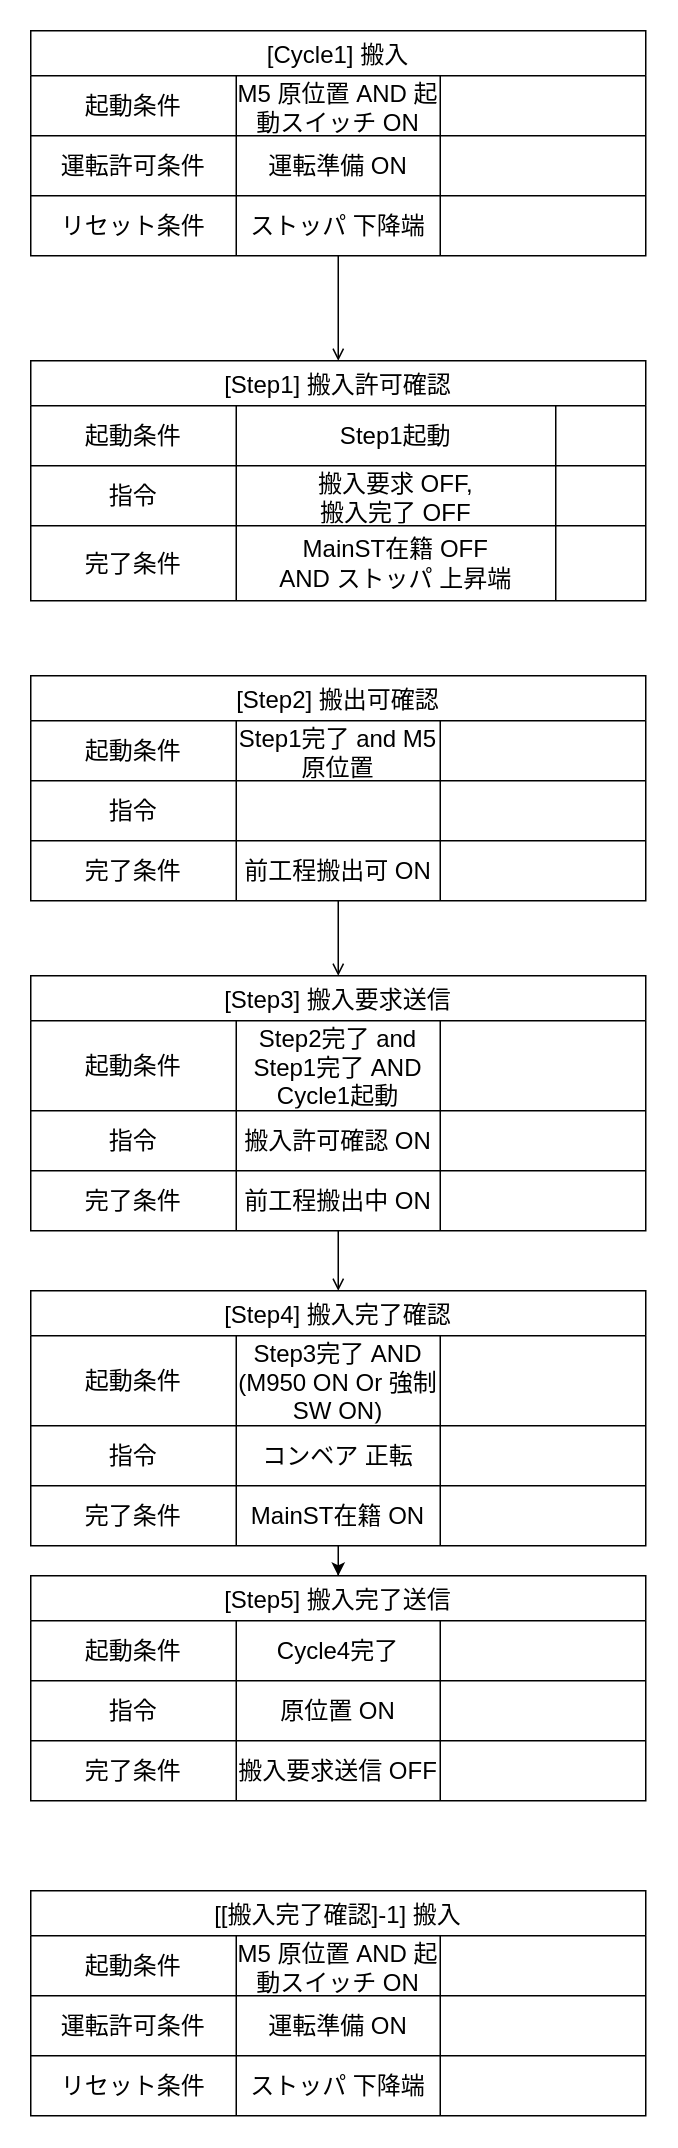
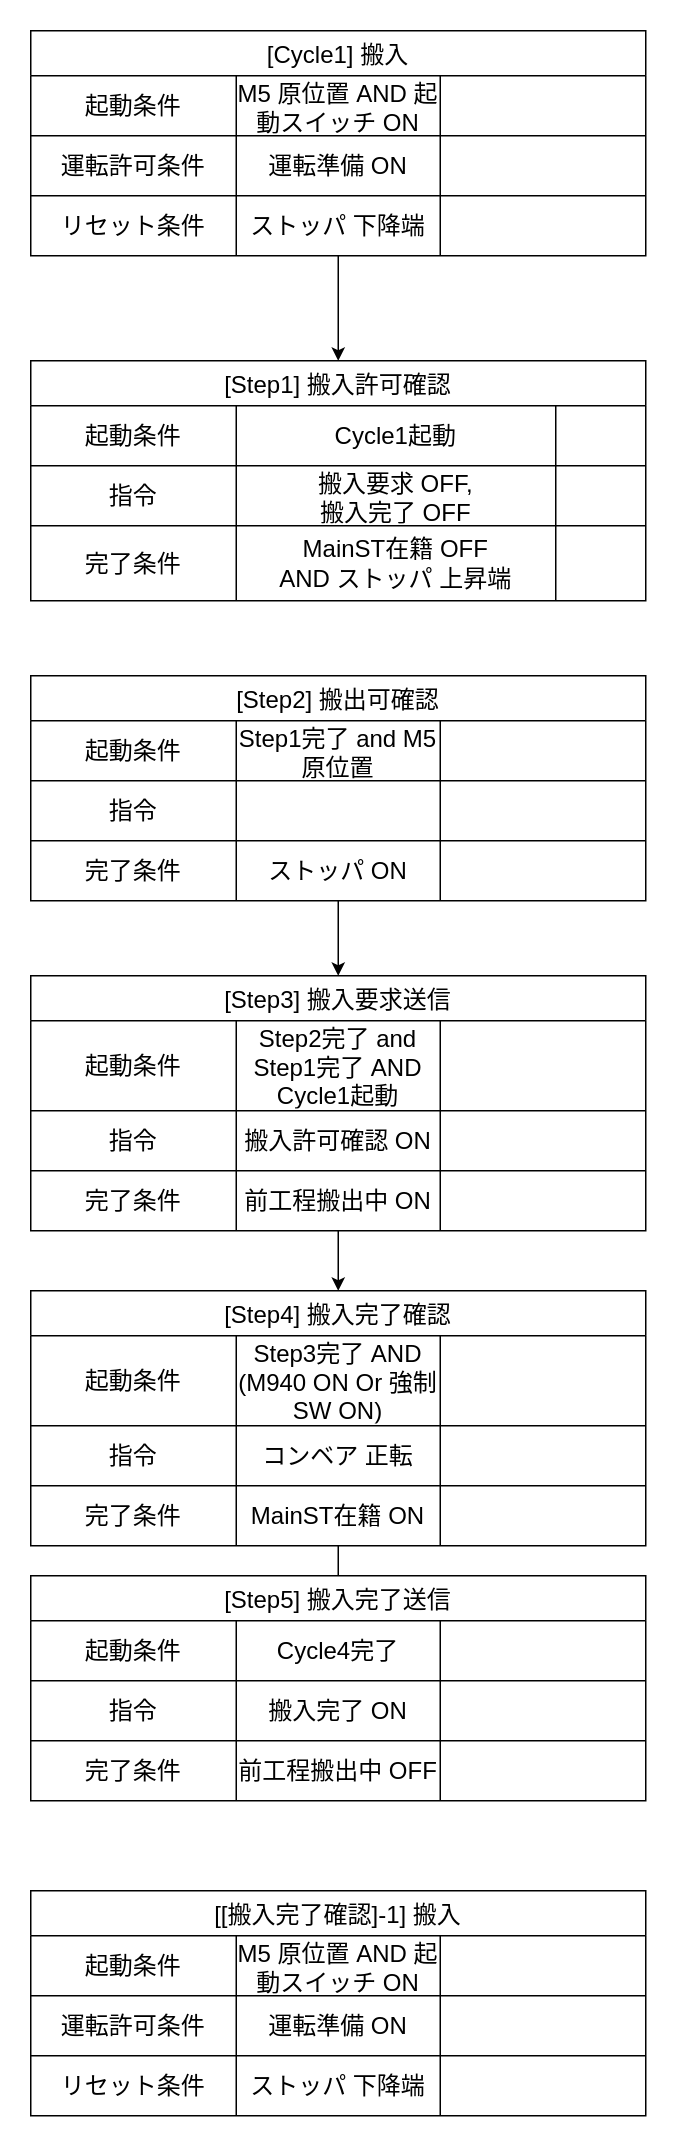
edge "[Cycle1] 搬入" -> "[Step1] 搬入許可確認": arrowhead open -> classic
node "Step1起動": label "Step1起動" -> "Cycle1起動"
node "前工程搬出可 ON": label "前工程搬出可 ON" -> "ストッパ ON"
edge "[Step2] 搬出可確認" -> "[Step3] 搬入要求送信": arrowhead open -> classic
edge "[Step3] 搬入要求送信" -> "[Step4] 搬入完了確認": arrowhead open -> classic
node "Step3完了 AND (M950 ON Or 強制SW ON)": label "Step3完了 AND (M950 ON Or 強制SW ON)" -> "Step3完了 AND (M940 ON Or 強制SW ON)"
edge "[Step4] 搬入完了確認" -> "[Step5] 搬入完了送信": arrowhead classic -> none
node "原位置 ON": label "原位置 ON" -> "搬入完了 ON"
node "搬入要求送信 OFF": label "搬入要求送信 OFF" -> "前工程搬出中 OFF"
